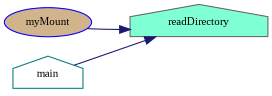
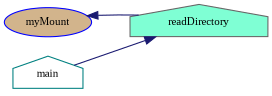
edge "myMount" -> "readDirectory": reversed
